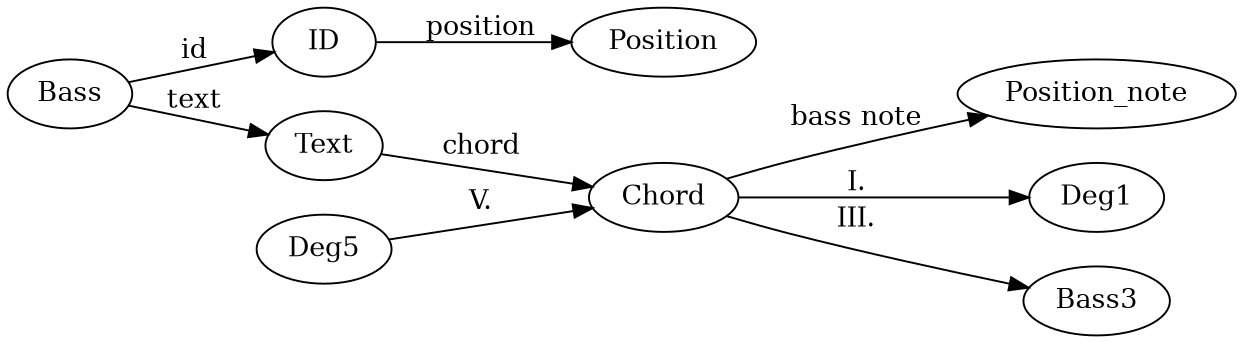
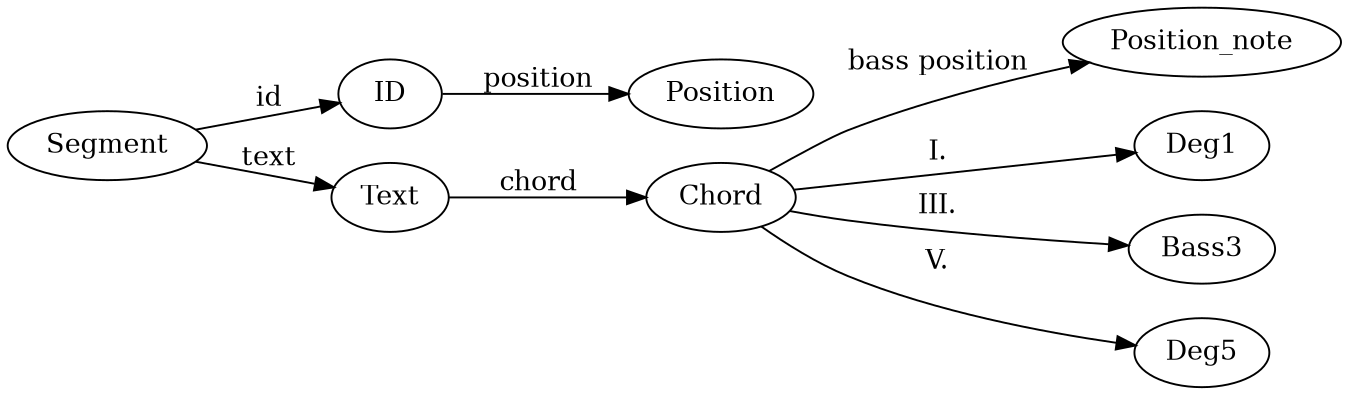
node "Bass": label "Bass" -> "Segment"
edge "Chord" -> "Position_note": label "bass note" -> "bass position"
edge "Deg5" -> "Chord": reversed
